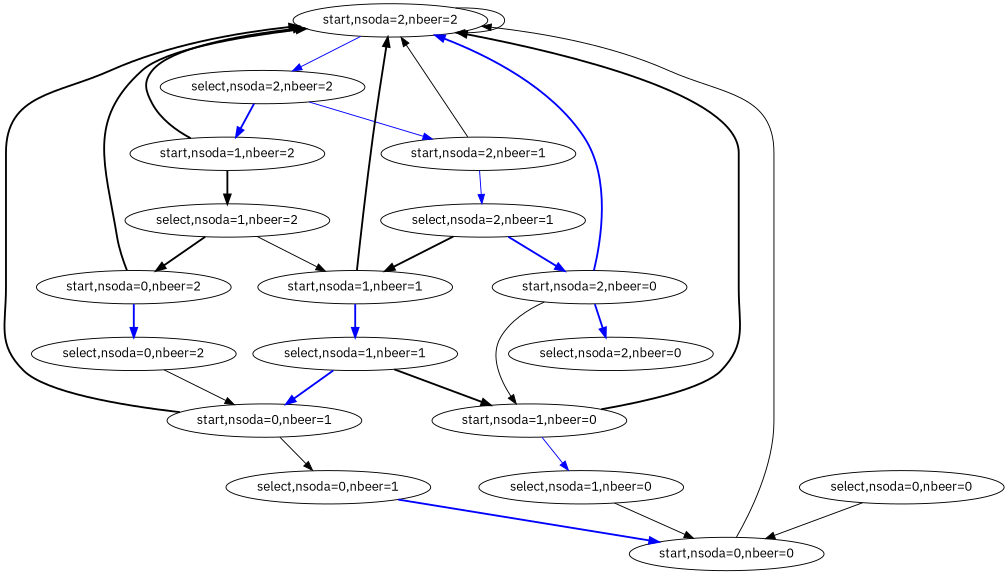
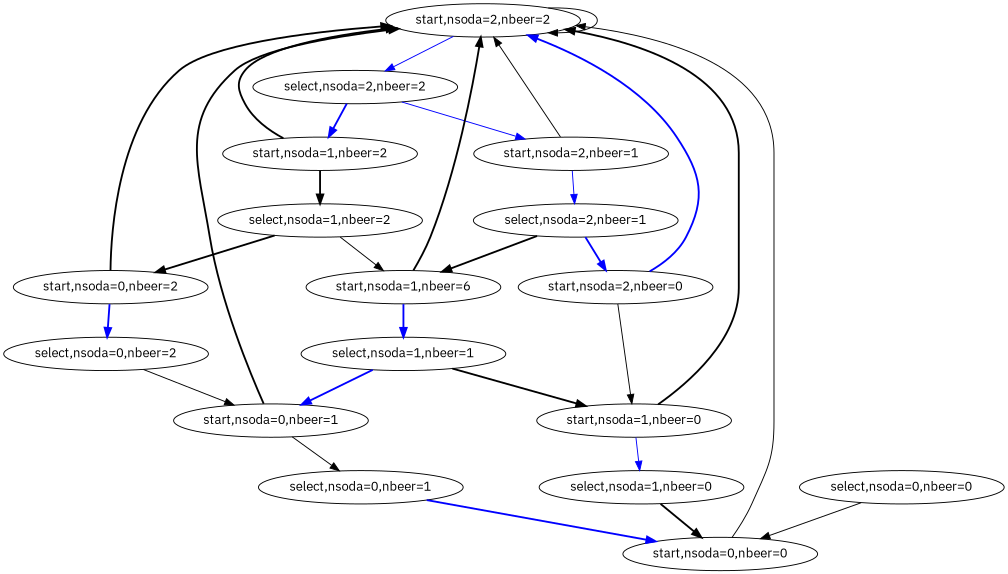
node "start,nsoda=1,nbeer=1": label "start,nsoda=1,nbeer=1" -> "start,nsoda=1,nbeer=6"
node "select,nsoda=2,nbeer=0": removed
edge "select,nsoda=1,nbeer=0" -> "start,nsoda=0,nbeer=0": style solid -> bold
